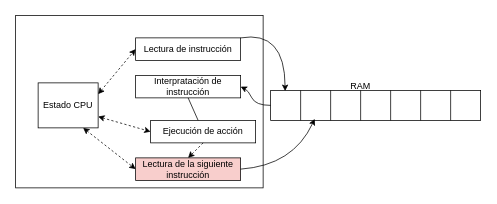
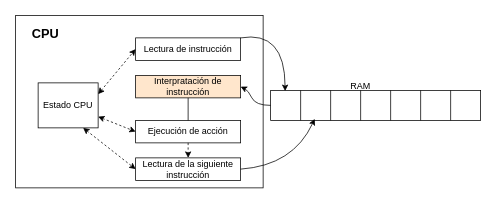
node "CPU": added
node "Interpratación de instrucción": fillcolor #ffffff -> #ffe6cc
node "Ejecución de acción": moved (203, 132) -> (188, 132)
node "Lectura de la siguiente instrucción": fillcolor #f8cecc -> #ffffff
